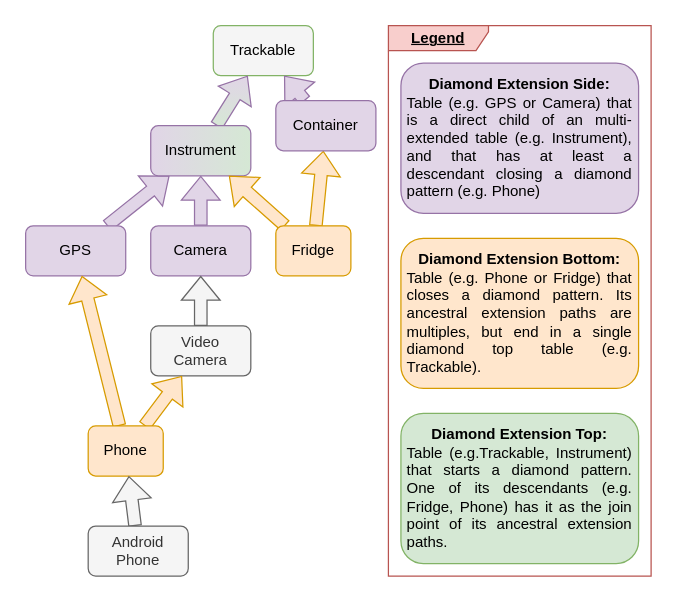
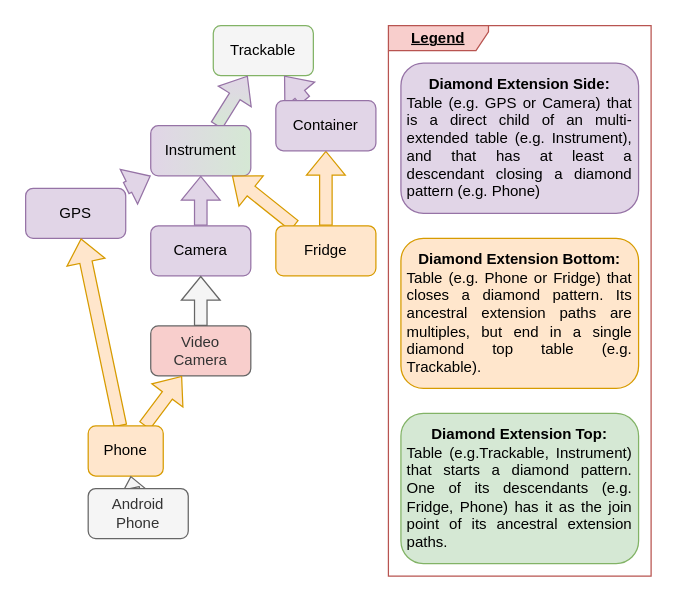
node "GPS": moved (76, 251) -> (76, 213)
node "Fridge": size 75x50 -> 100x50
node "Video Camera": fillcolor #f5f5f5 -> #f8cecc
node "Android Phone": moved (138, 551) -> (138, 513)
